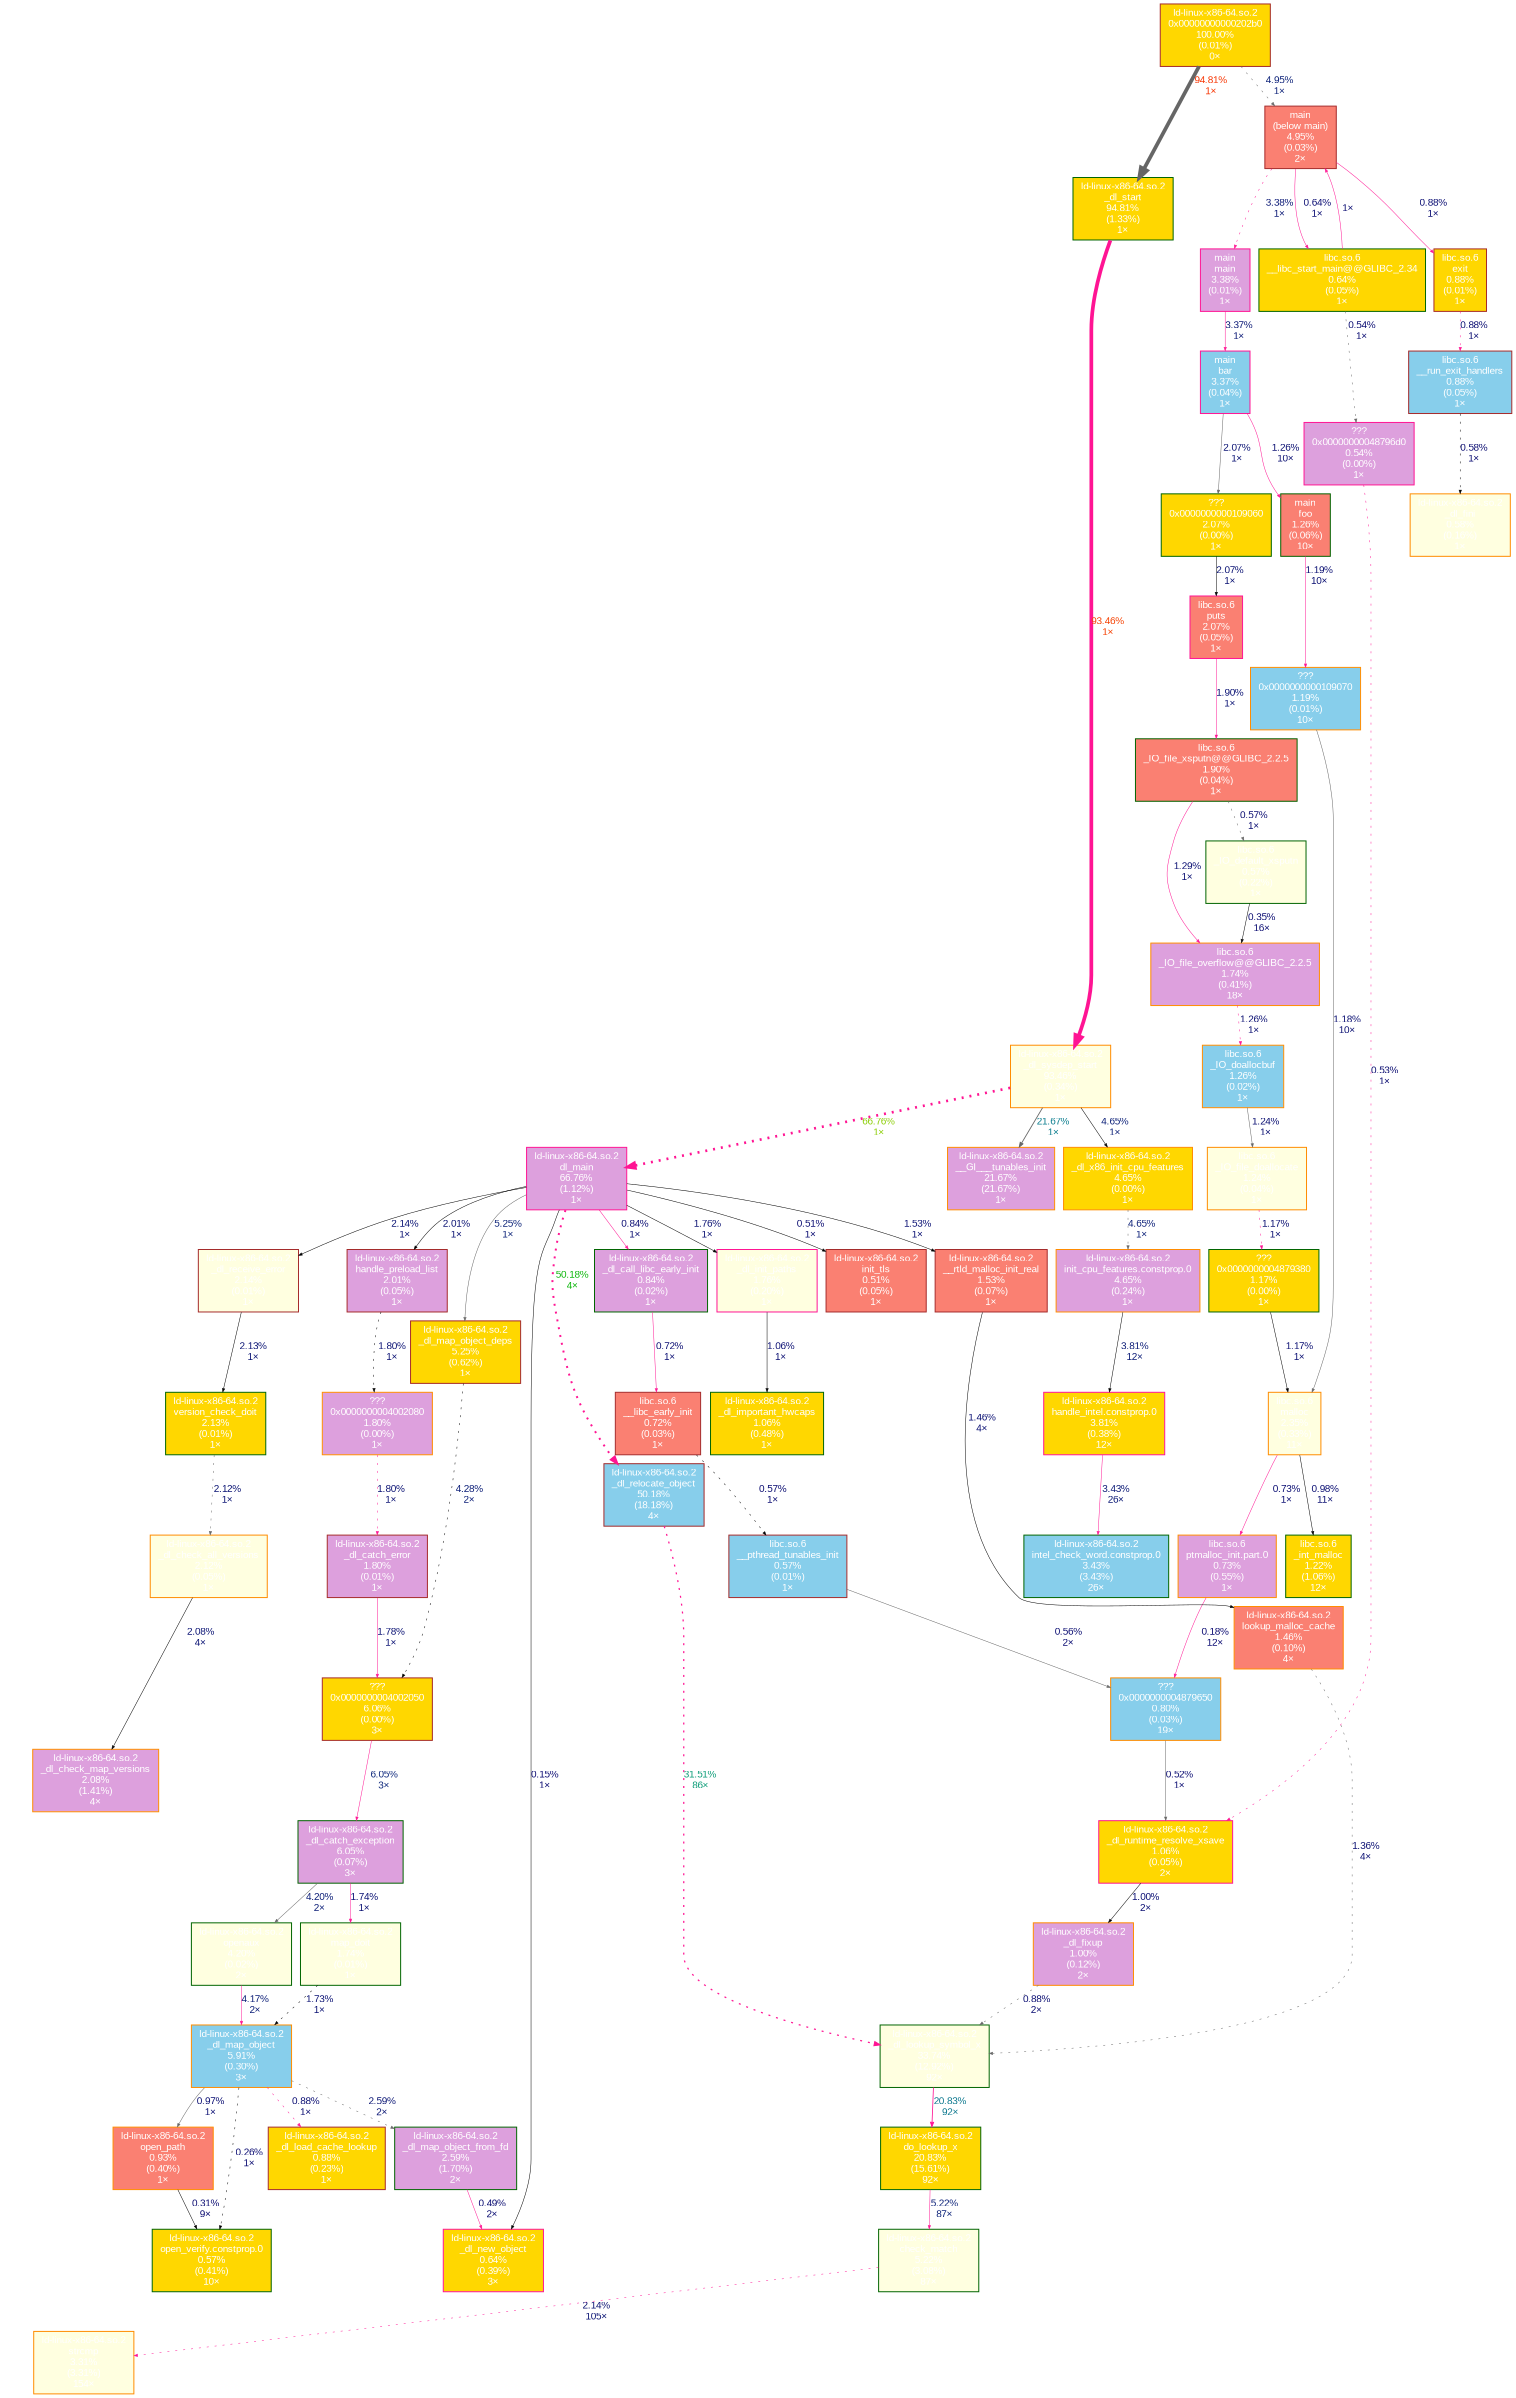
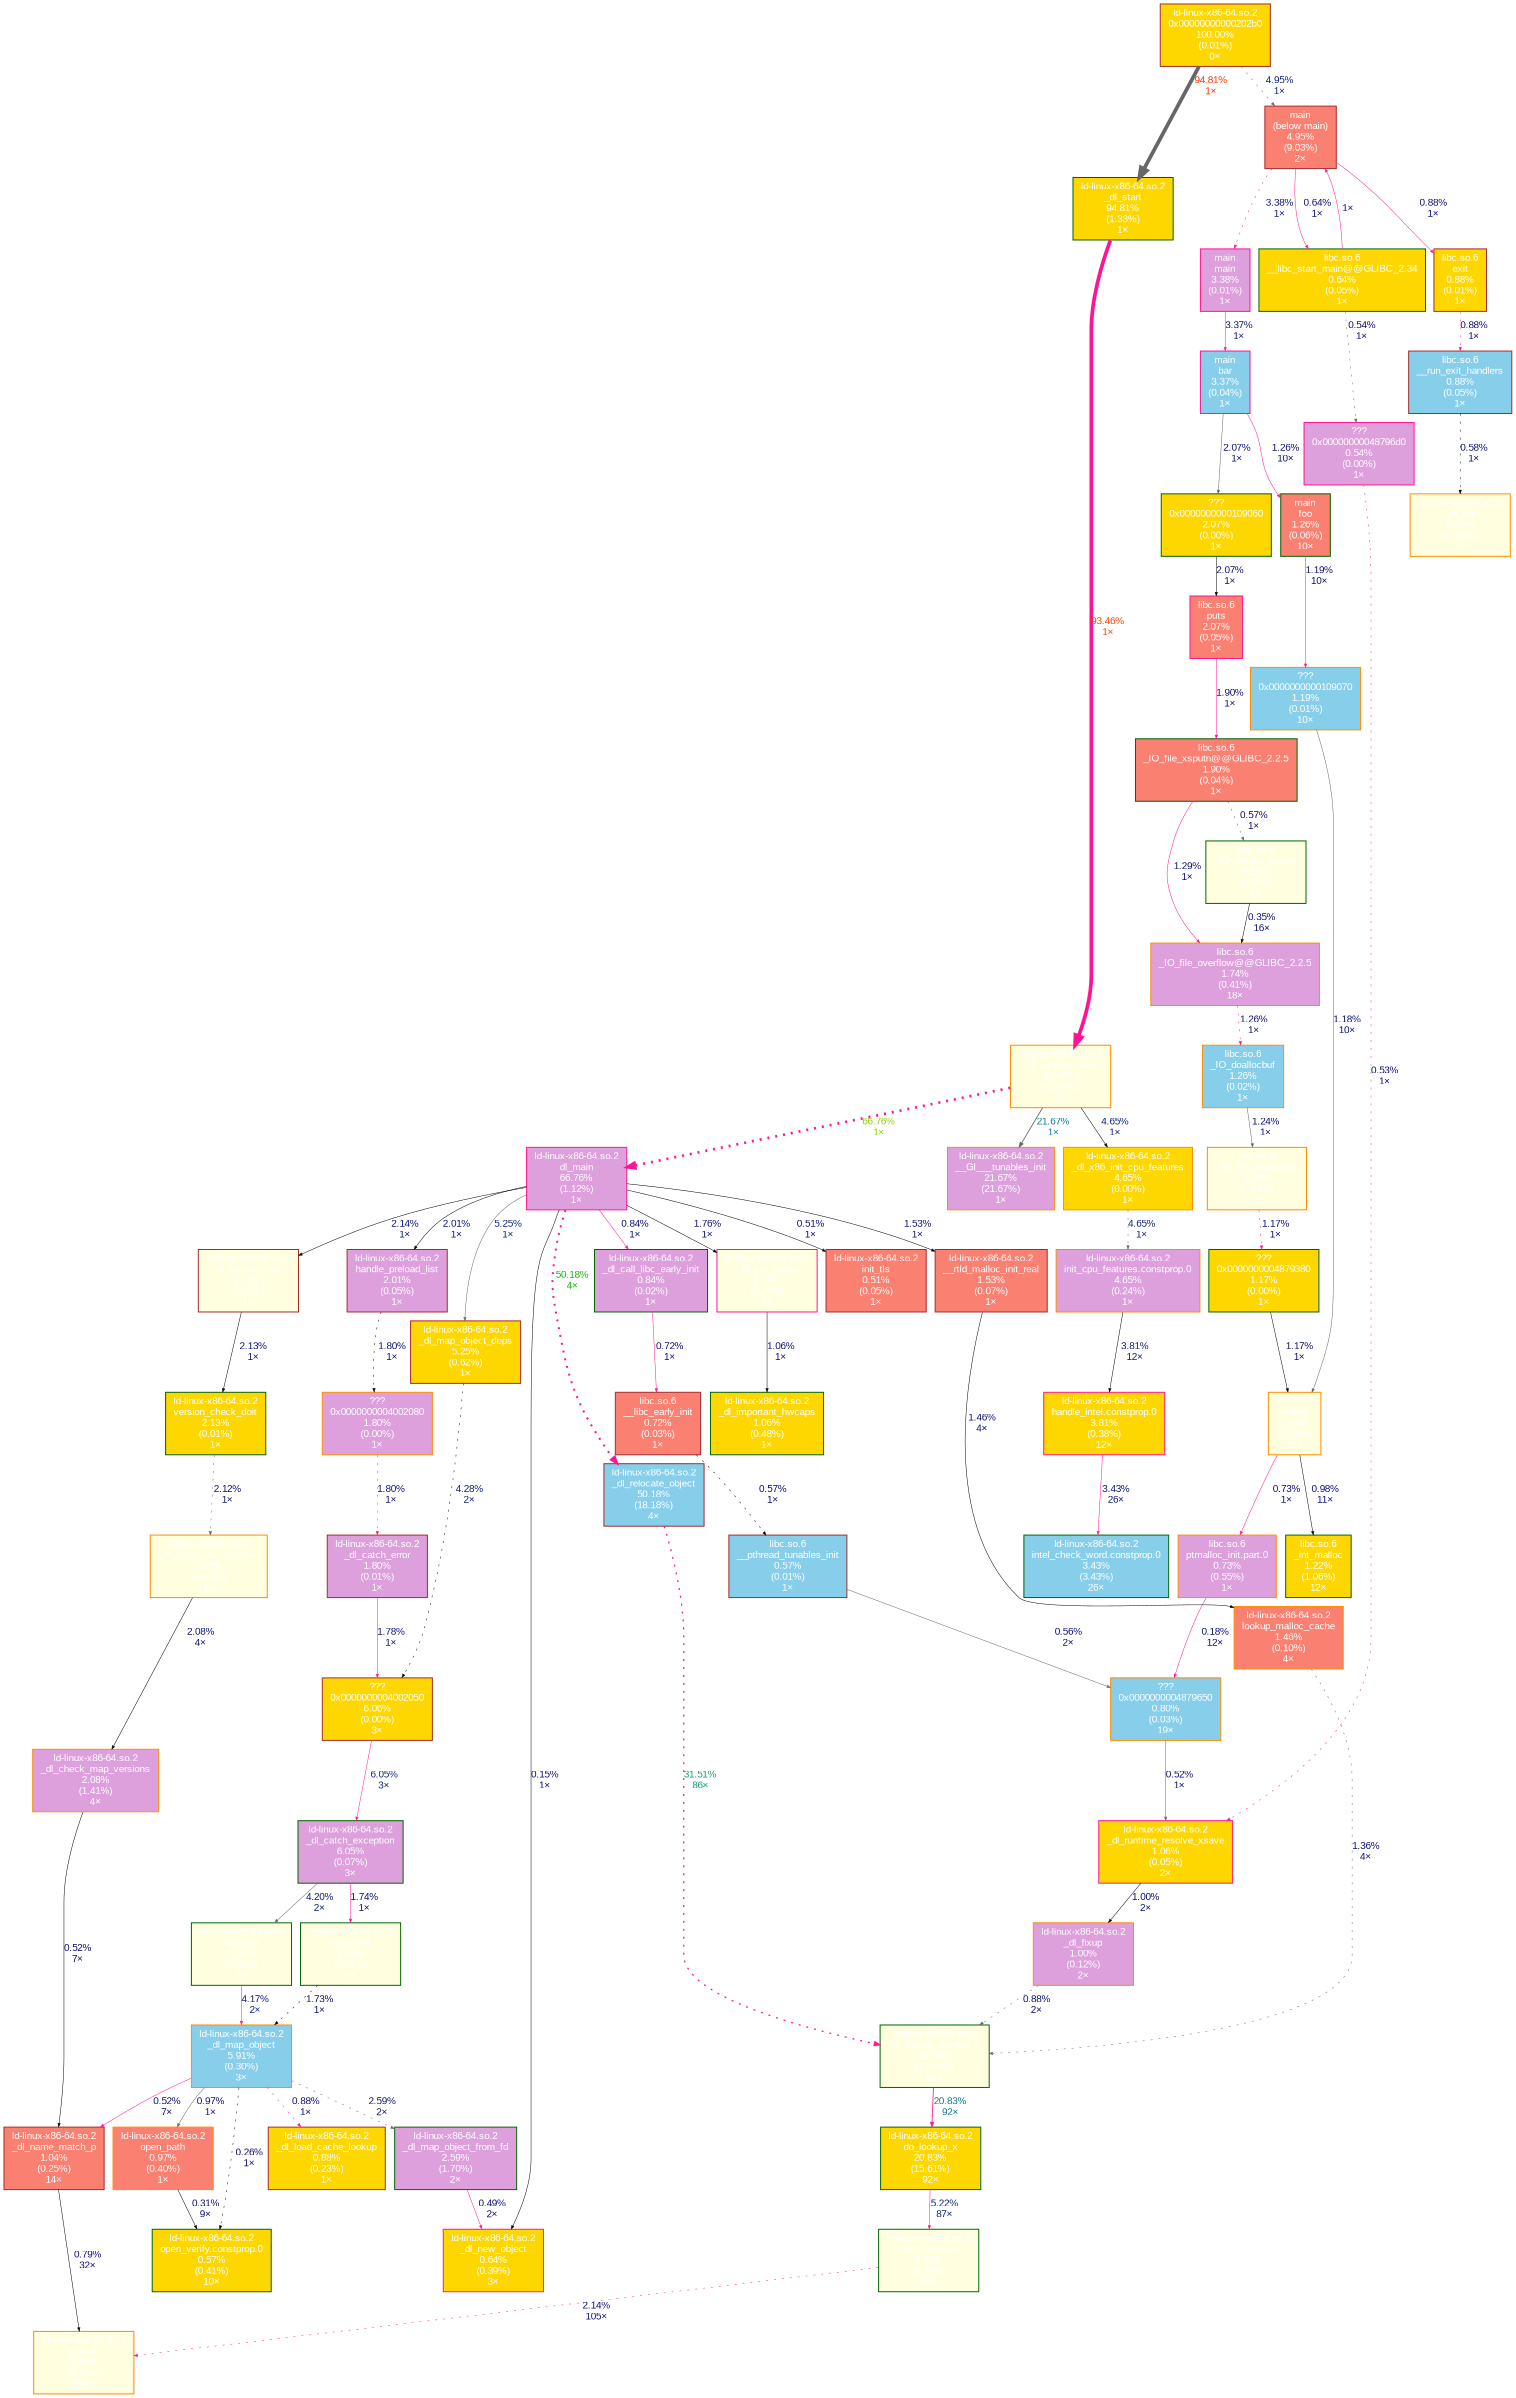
node "main (below main) 4.95% (0.03%) 2×": label "main (below main) 4.95% (0.03%) 2×" -> "main (below main) 4.95% (9.03%) 2×"
node "ld-linux-x86-64.so.2 _dl_name_match_p 1.04% (0.25%) 14×": added
node "ld-linux-x86-64.so.2 open_path 0.93% (0.40%) 1×": label "ld-linux-x86-64.so.2 open_path 0.93% (0.40%) 1×" -> "ld-linux-x86-64.so.2 open_path 0.97% (0.40%) 1×"
